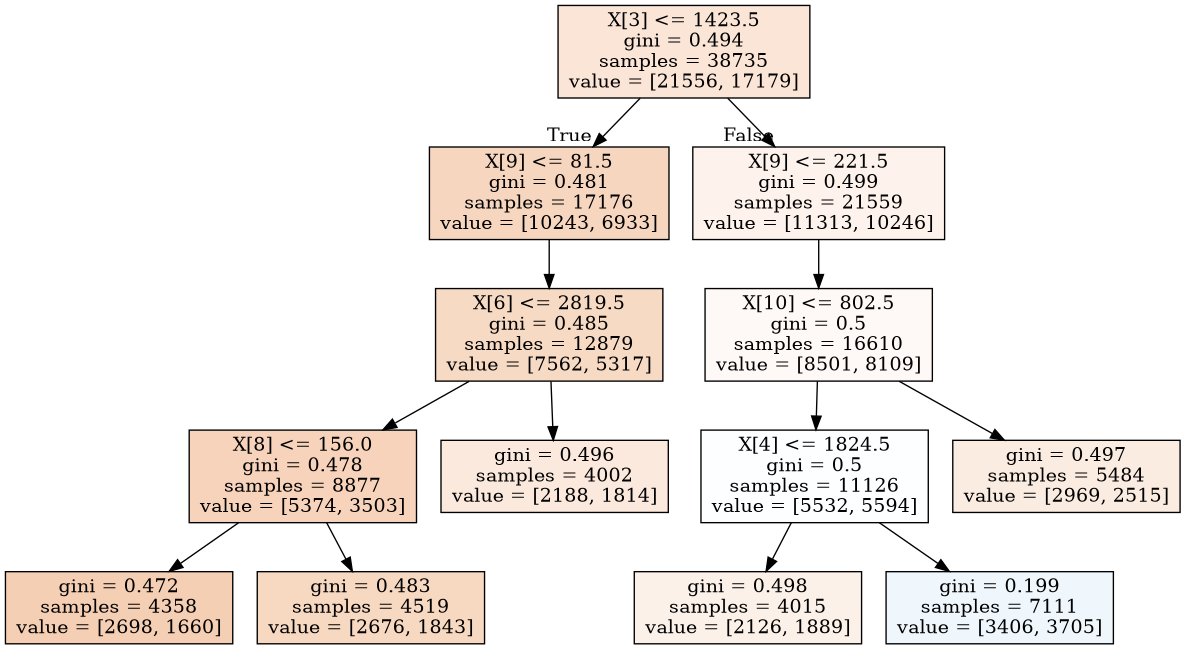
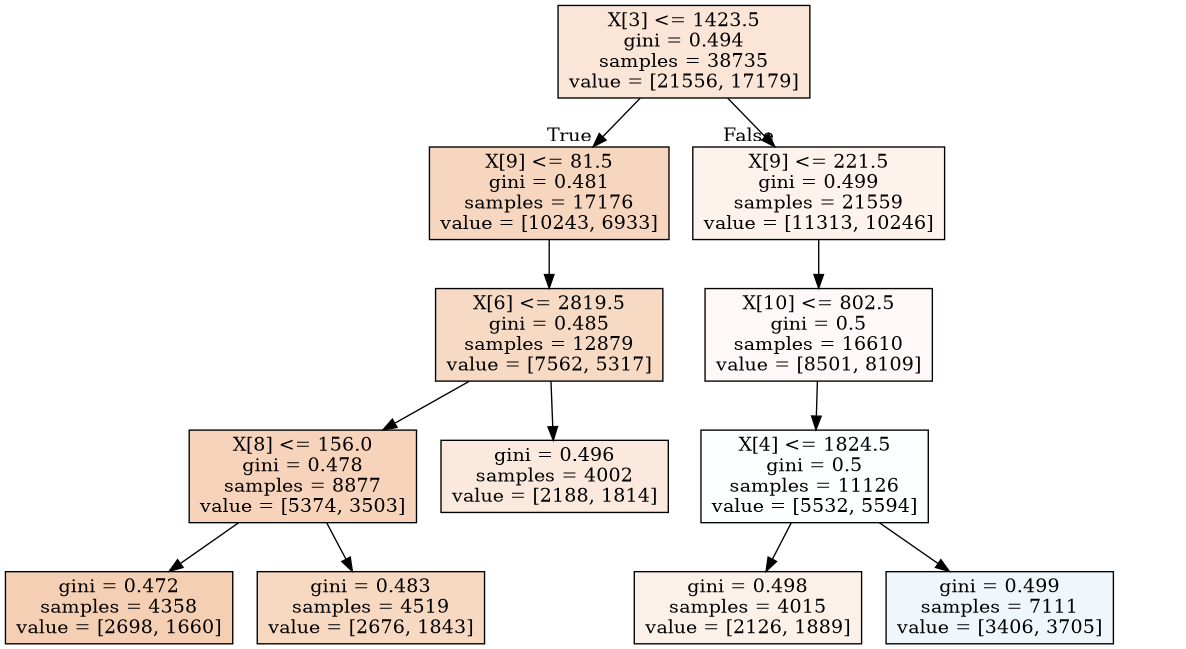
node "gini = 0.497 samples = 5484 value = [2969, 2515]": removed
node "gini = 0.199 samples = 7111 value = [3406, 3705]": label "gini = 0.199 samples = 7111 value = [3406, 3705]" -> "gini = 0.499 samples = 7111 value = [3406, 3705]"
